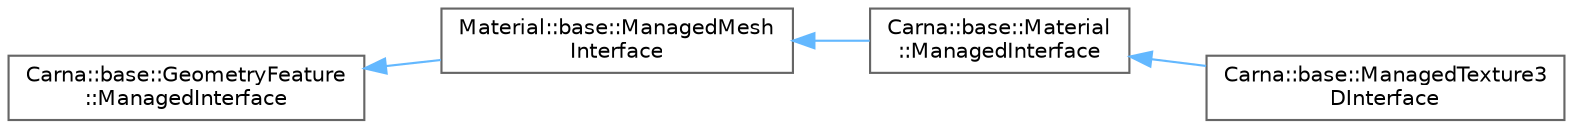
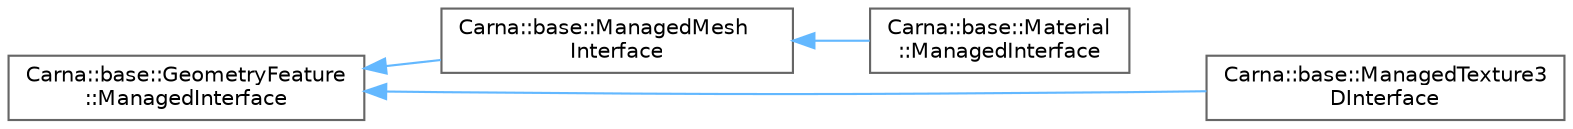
node "Material::base::ManagedMesh Interface": label "Material::base::ManagedMesh Interface" -> "Carna::base::ManagedMesh Interface"
edge "Carna::base::ManagedTexture3 DInterface" -> "Carna::base::Material ::ManagedInterface": now "Carna::base::ManagedTexture3 DInterface" -> "Carna::base::GeometryFeature ::ManagedInterface"
